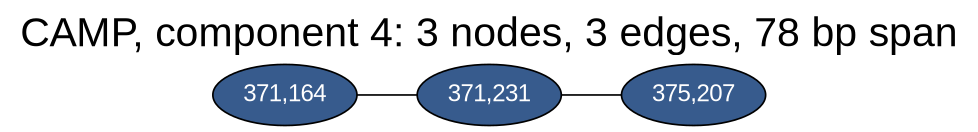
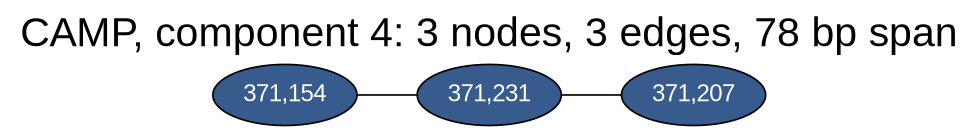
node "371,164": label "371,164" -> "371,154"
node "375,207": label "375,207" -> "371,207"
